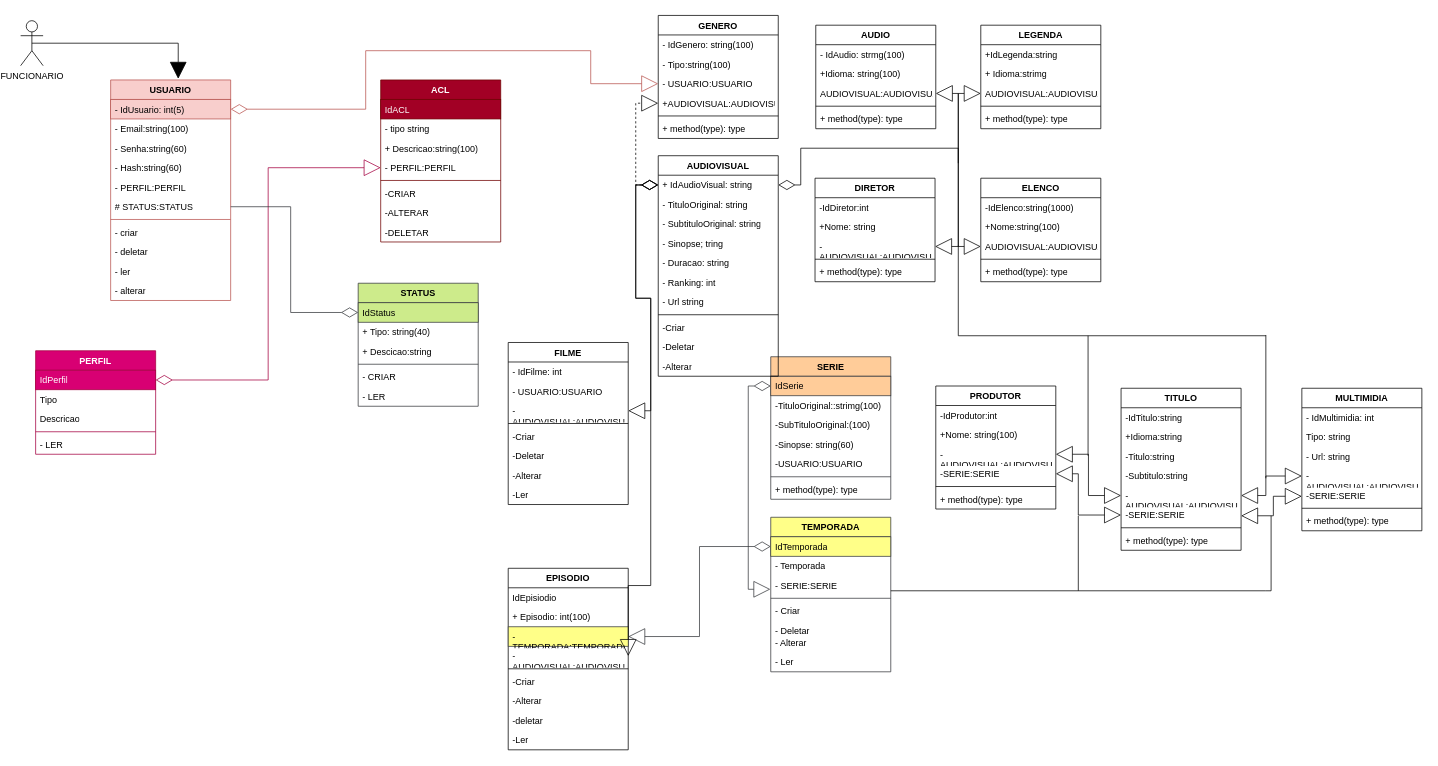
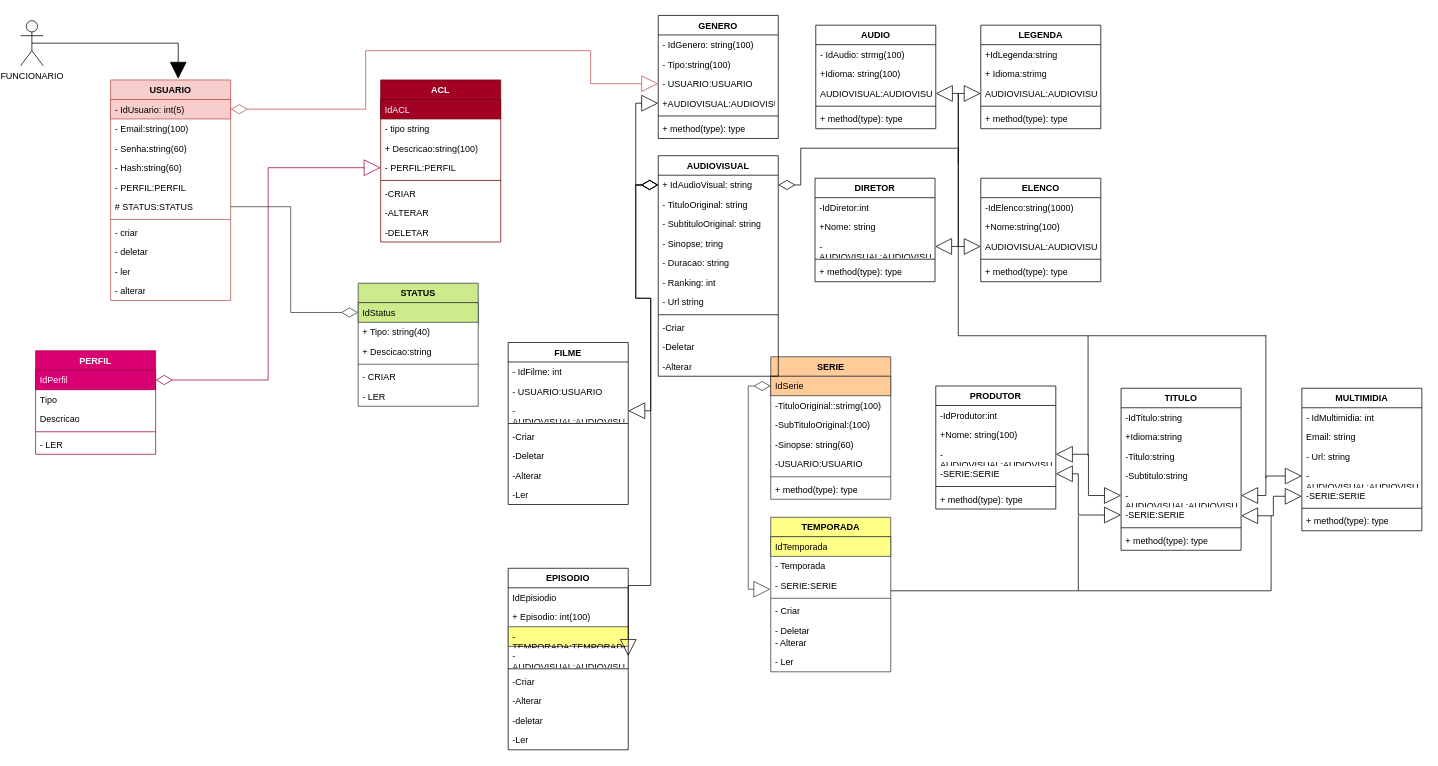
edge "+AUDIOVISUAL:AUDIOVISUAL" -- "+ IdAudioVisual: string": style dashed -> solid
node "Tipo: string": label "Tipo: string" -> "Email: string"
edge "IdTemporada" -- "-TEMPORADA:TEMPORADA": removed
